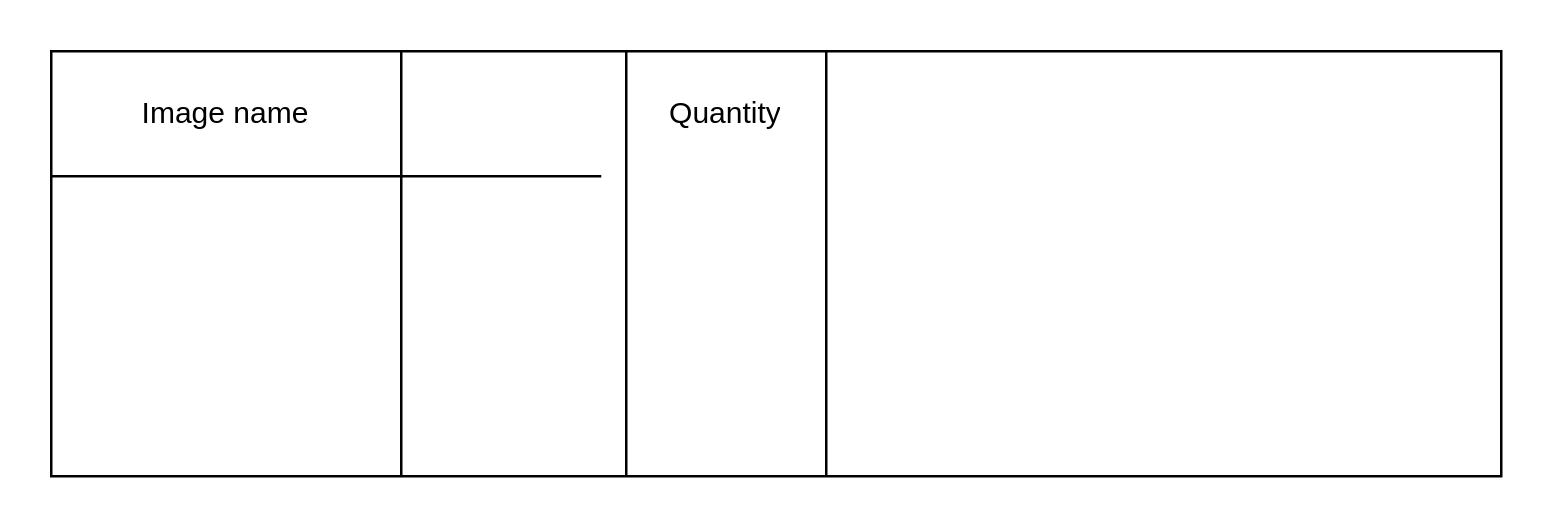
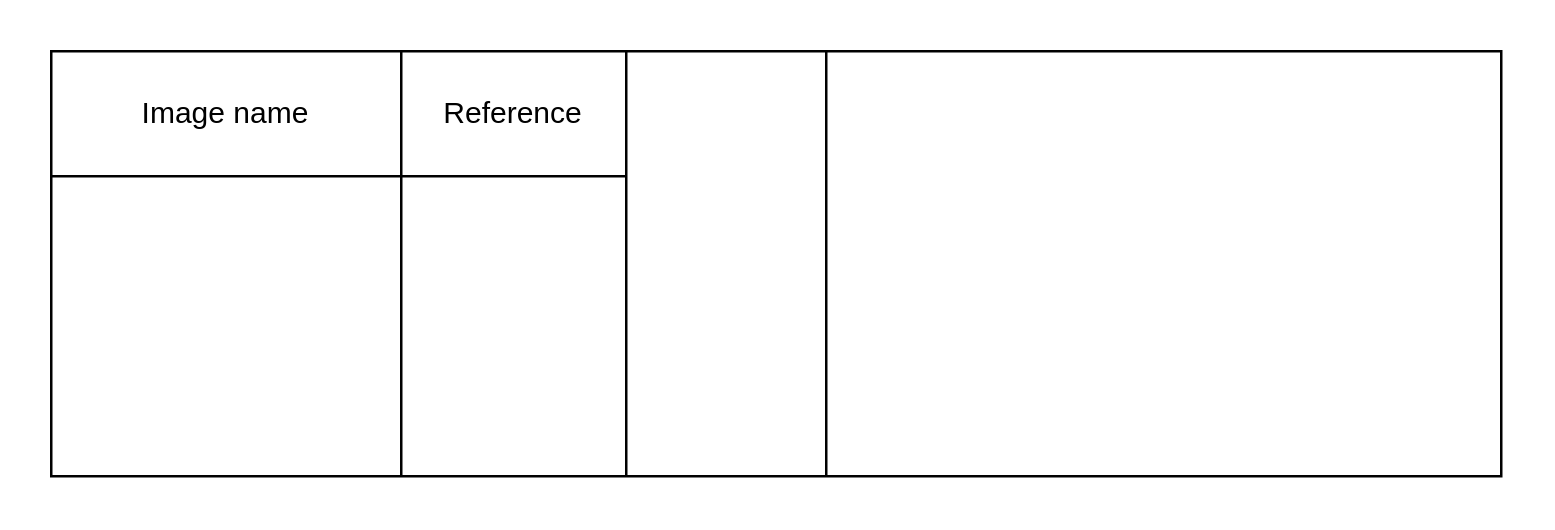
node "Reference": added
node "Quantity": removed
